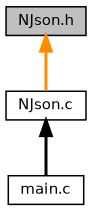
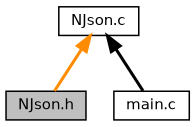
edge "NJson.c" -> "NJson.h": reversed
